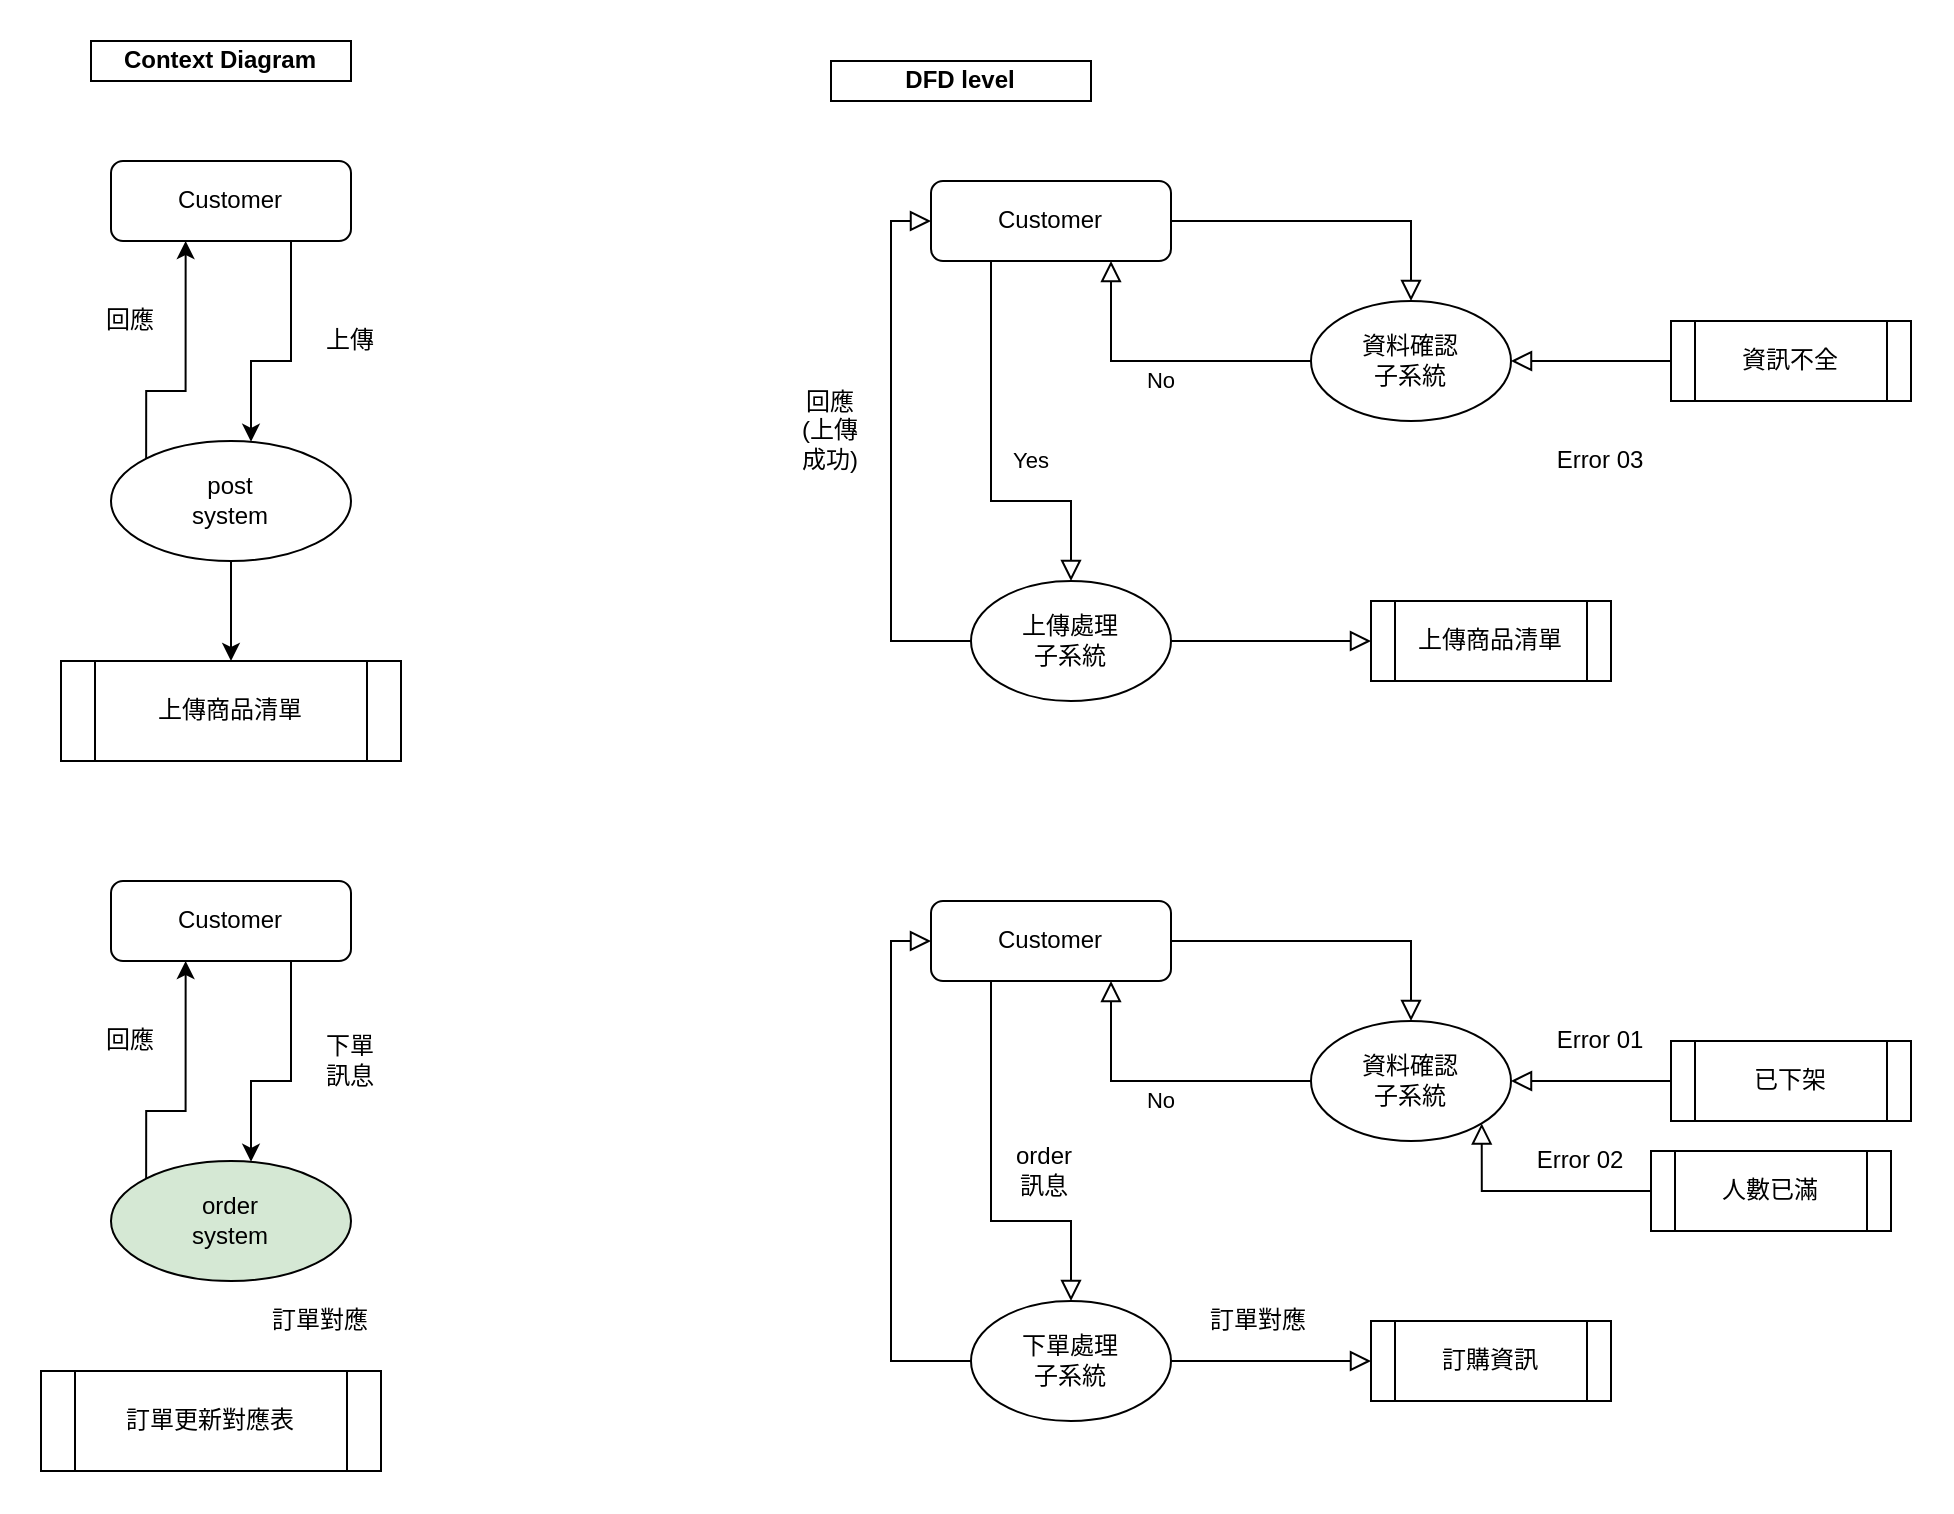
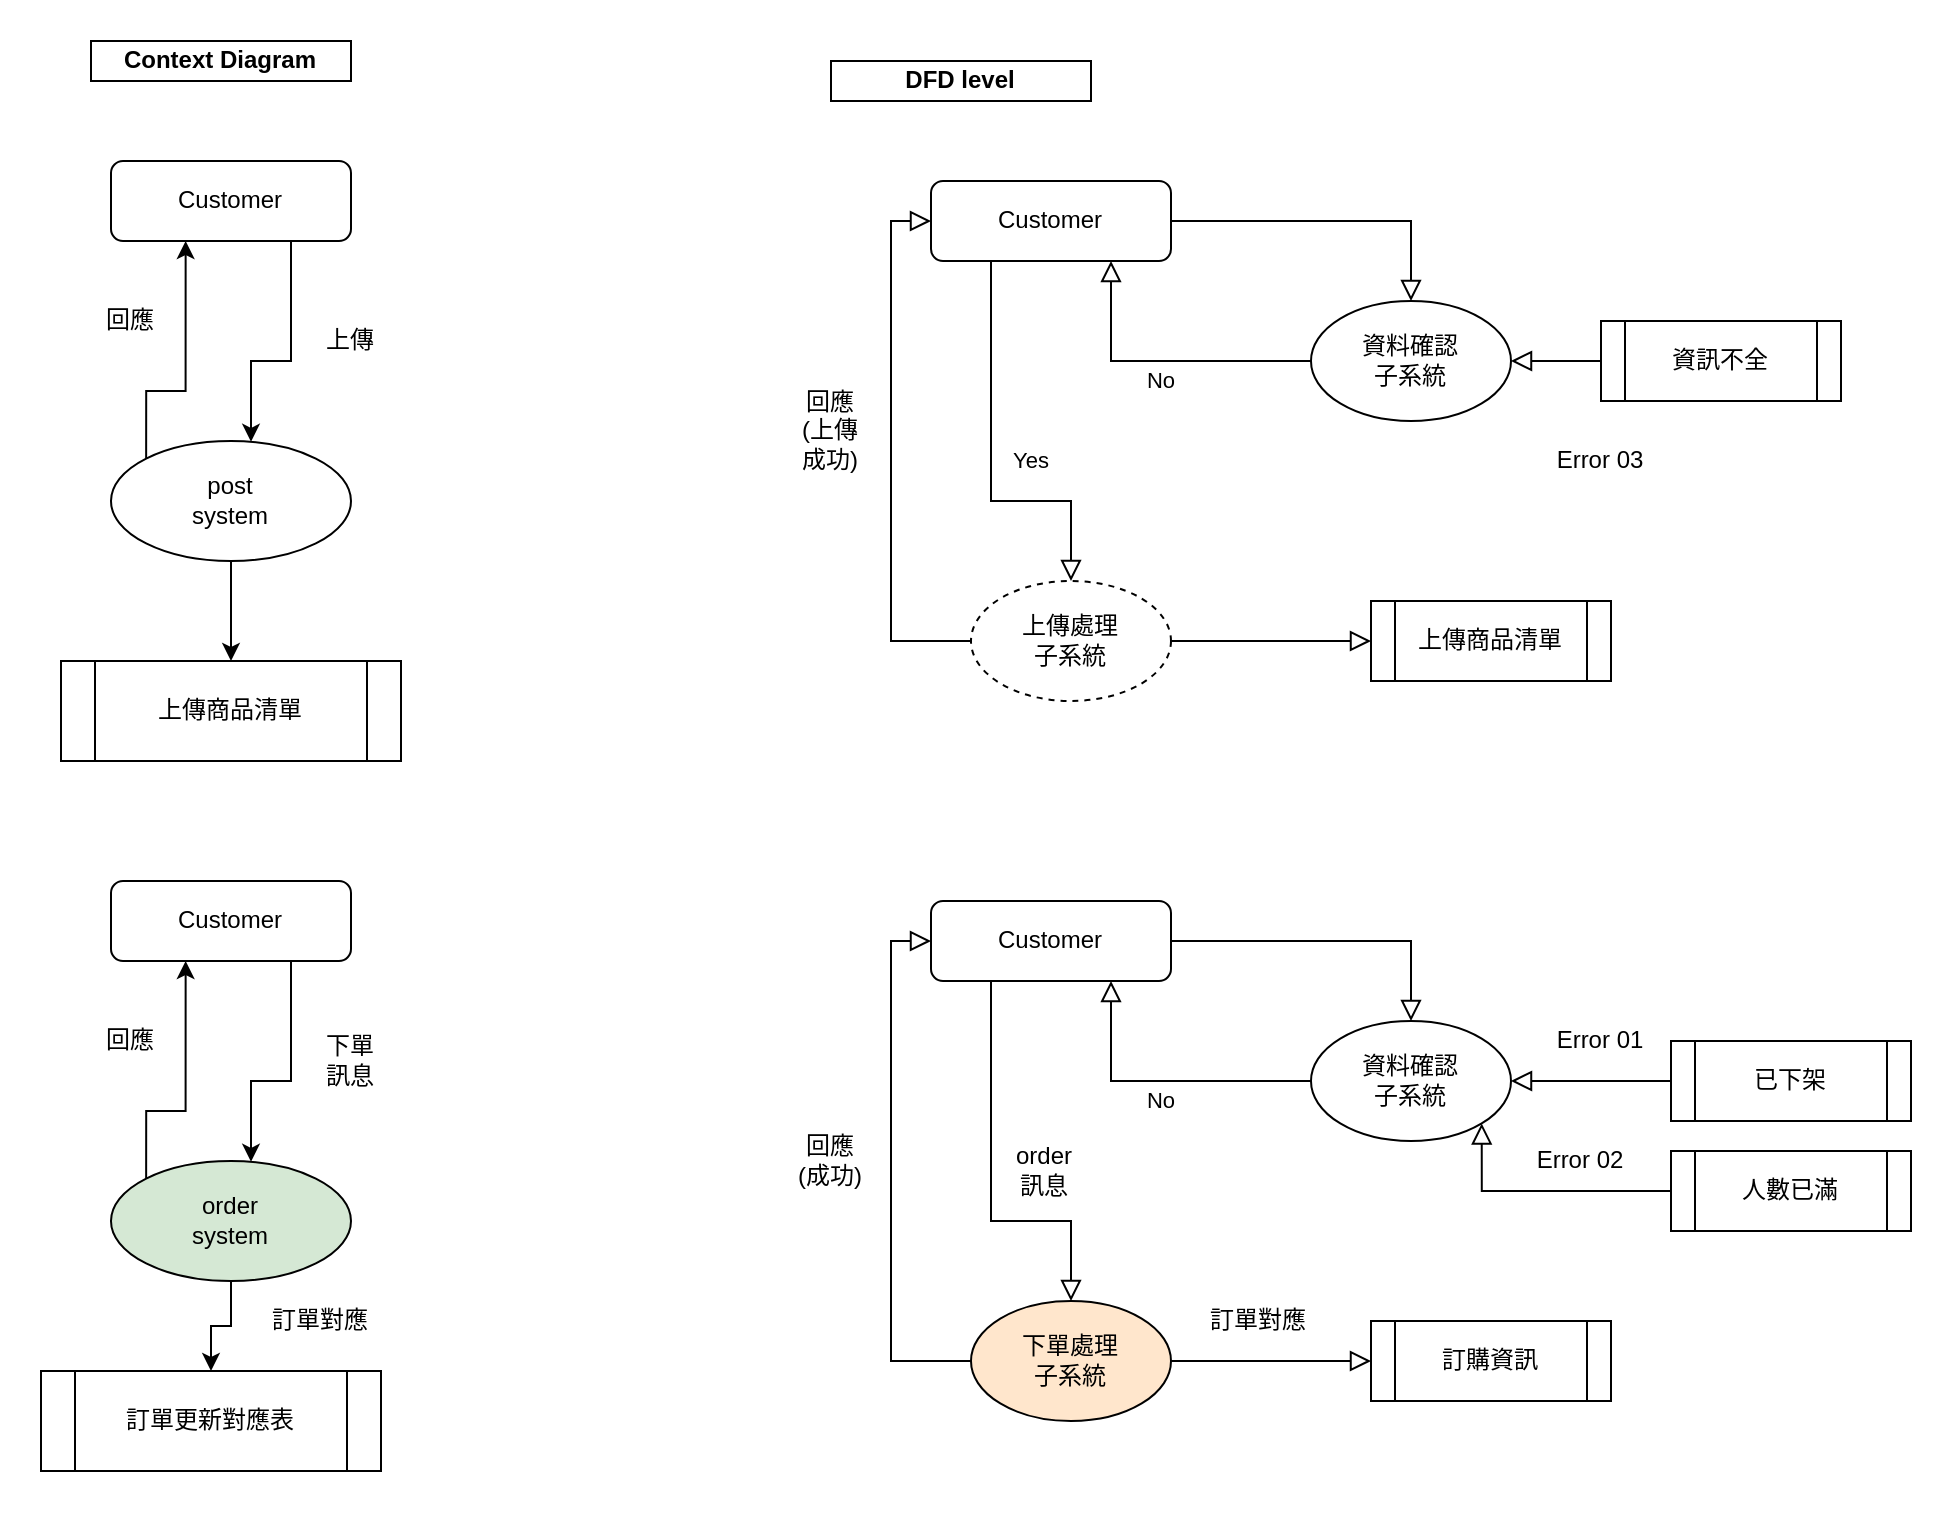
node "資訊不全": moved (1791, 361) -> (1721, 361)
node "上傳處理 子系統": style solid -> dashed
node "回應 (成功)": added
node "人數已滿": moved (1771, 1191) -> (1791, 1191)
edge "order system" -> "訂單更新對應表": added
node "下單處理 子系統": fillcolor #ffffff -> #ffe6cc
